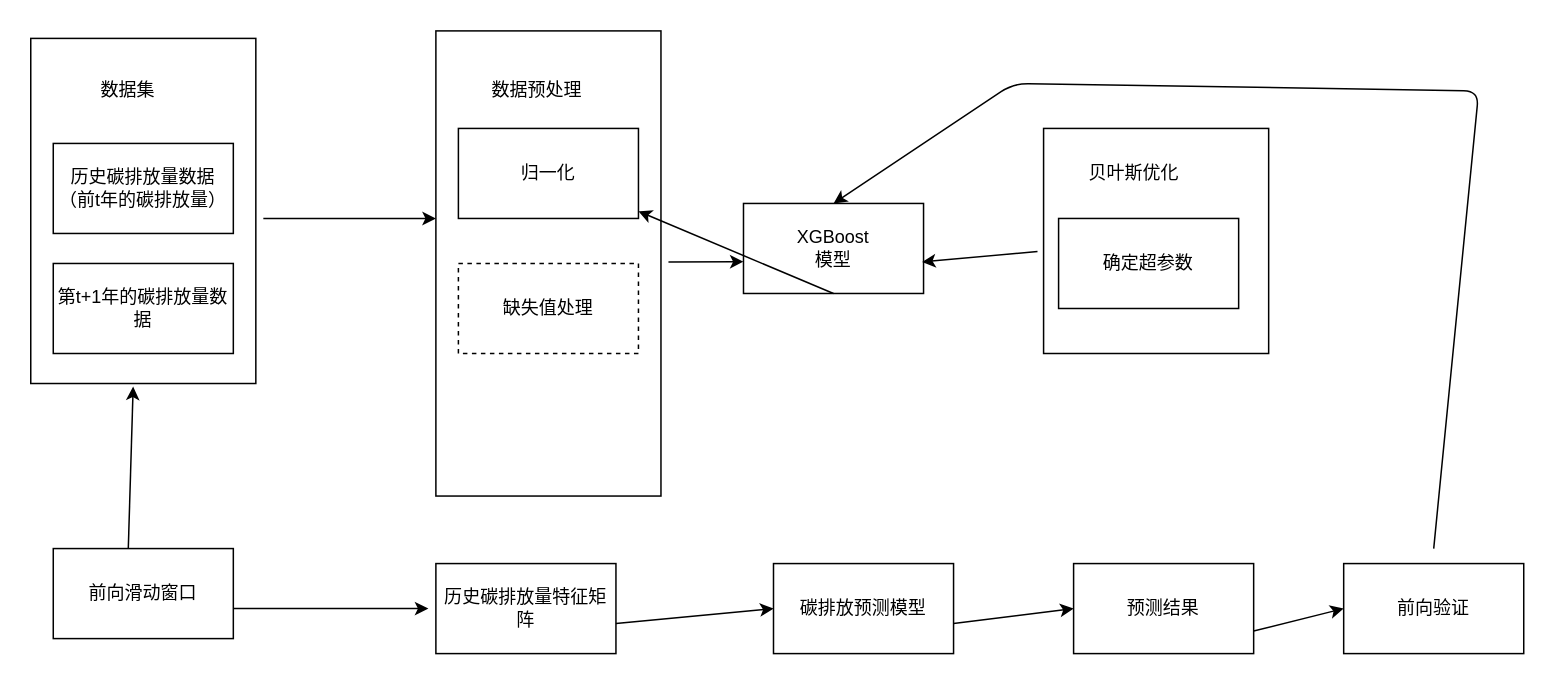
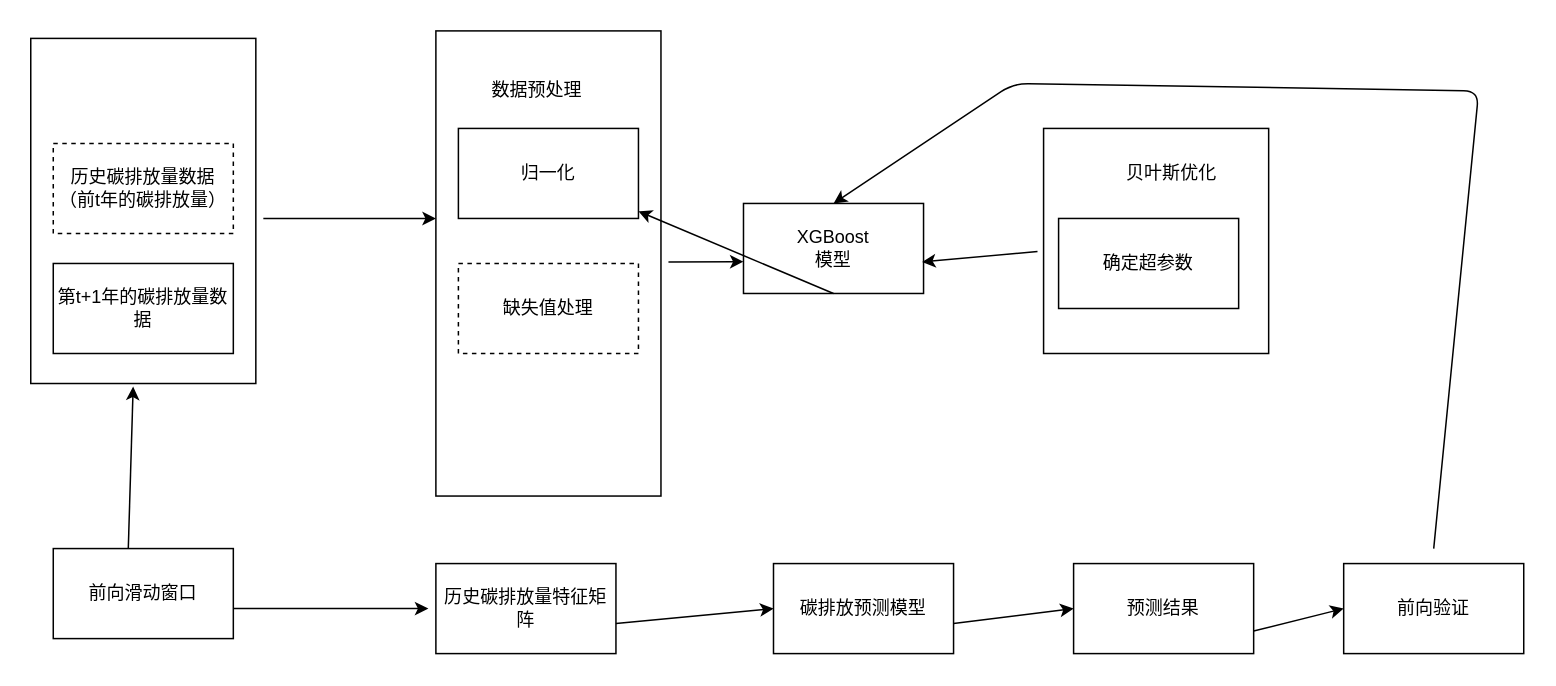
node "数据集": removed
node "贝叶斯优化": moved (1133, 173) -> (1171, 173)
node "历史碳排放量数据 （前t年的碳排放量）": style solid -> dashed
